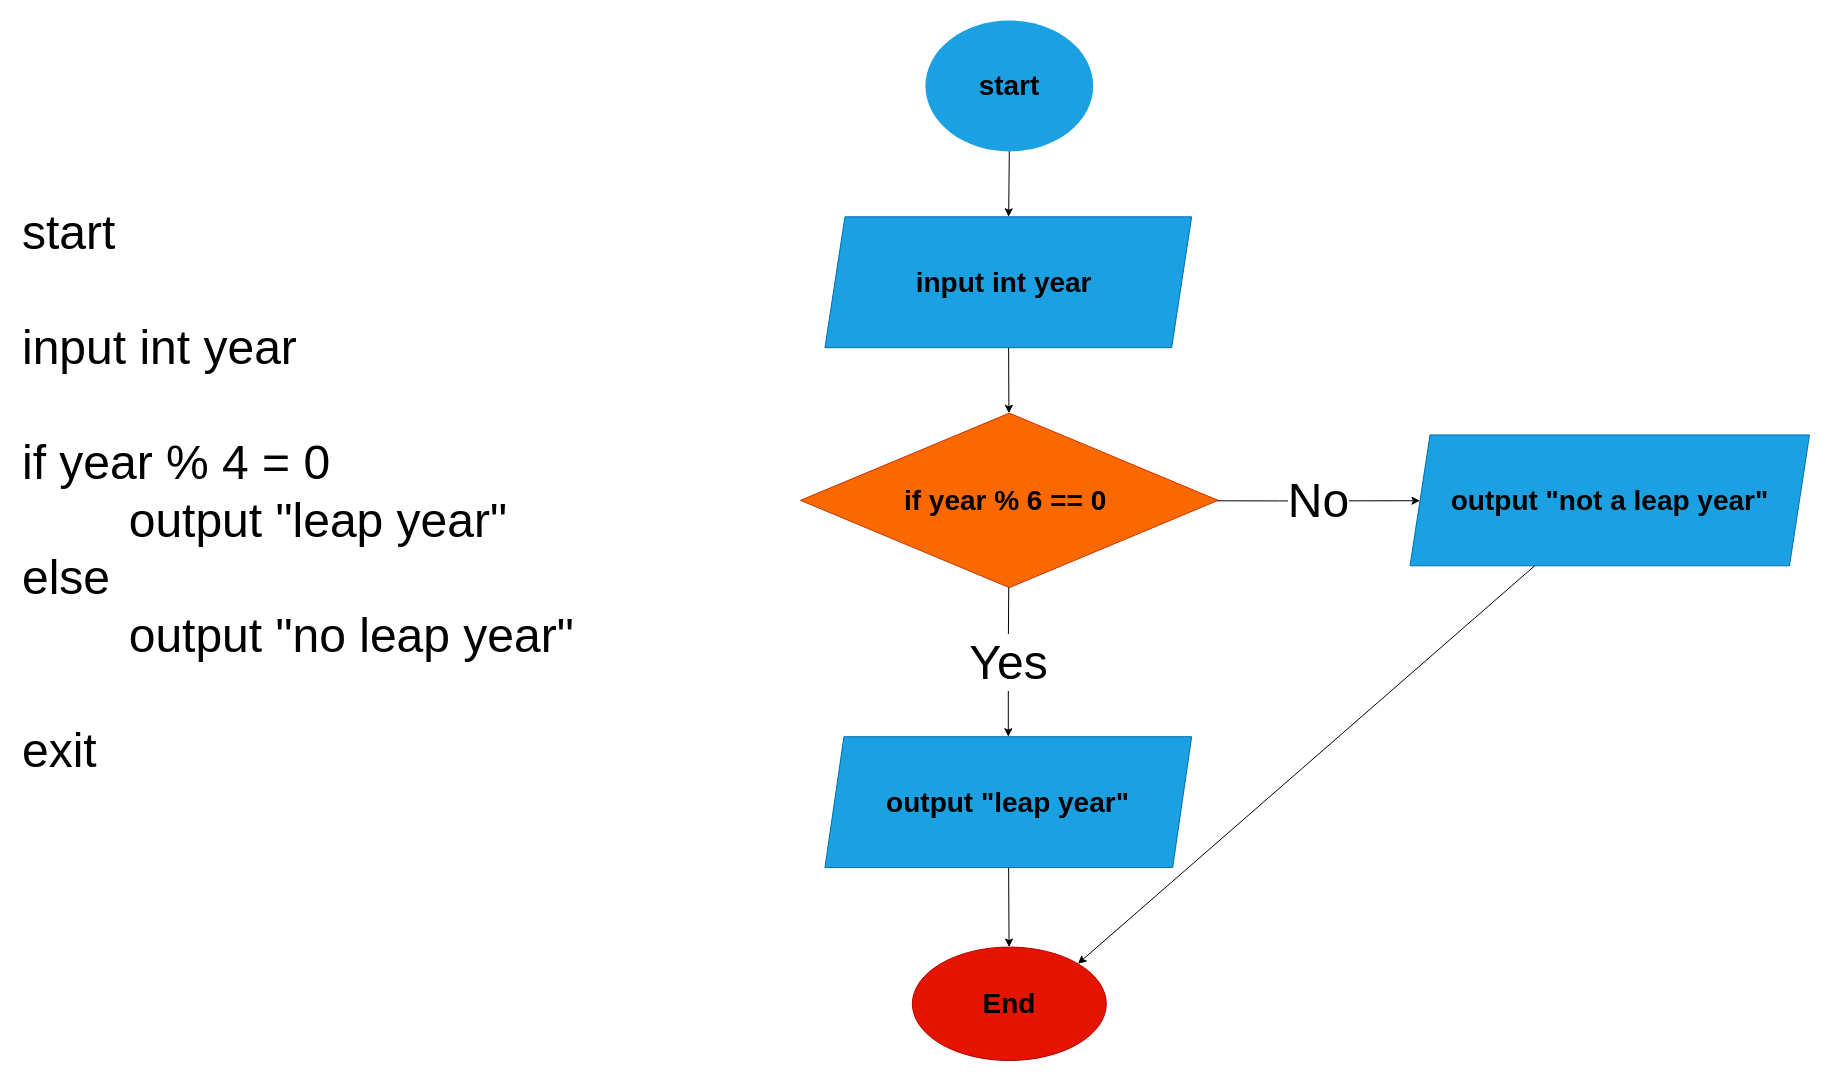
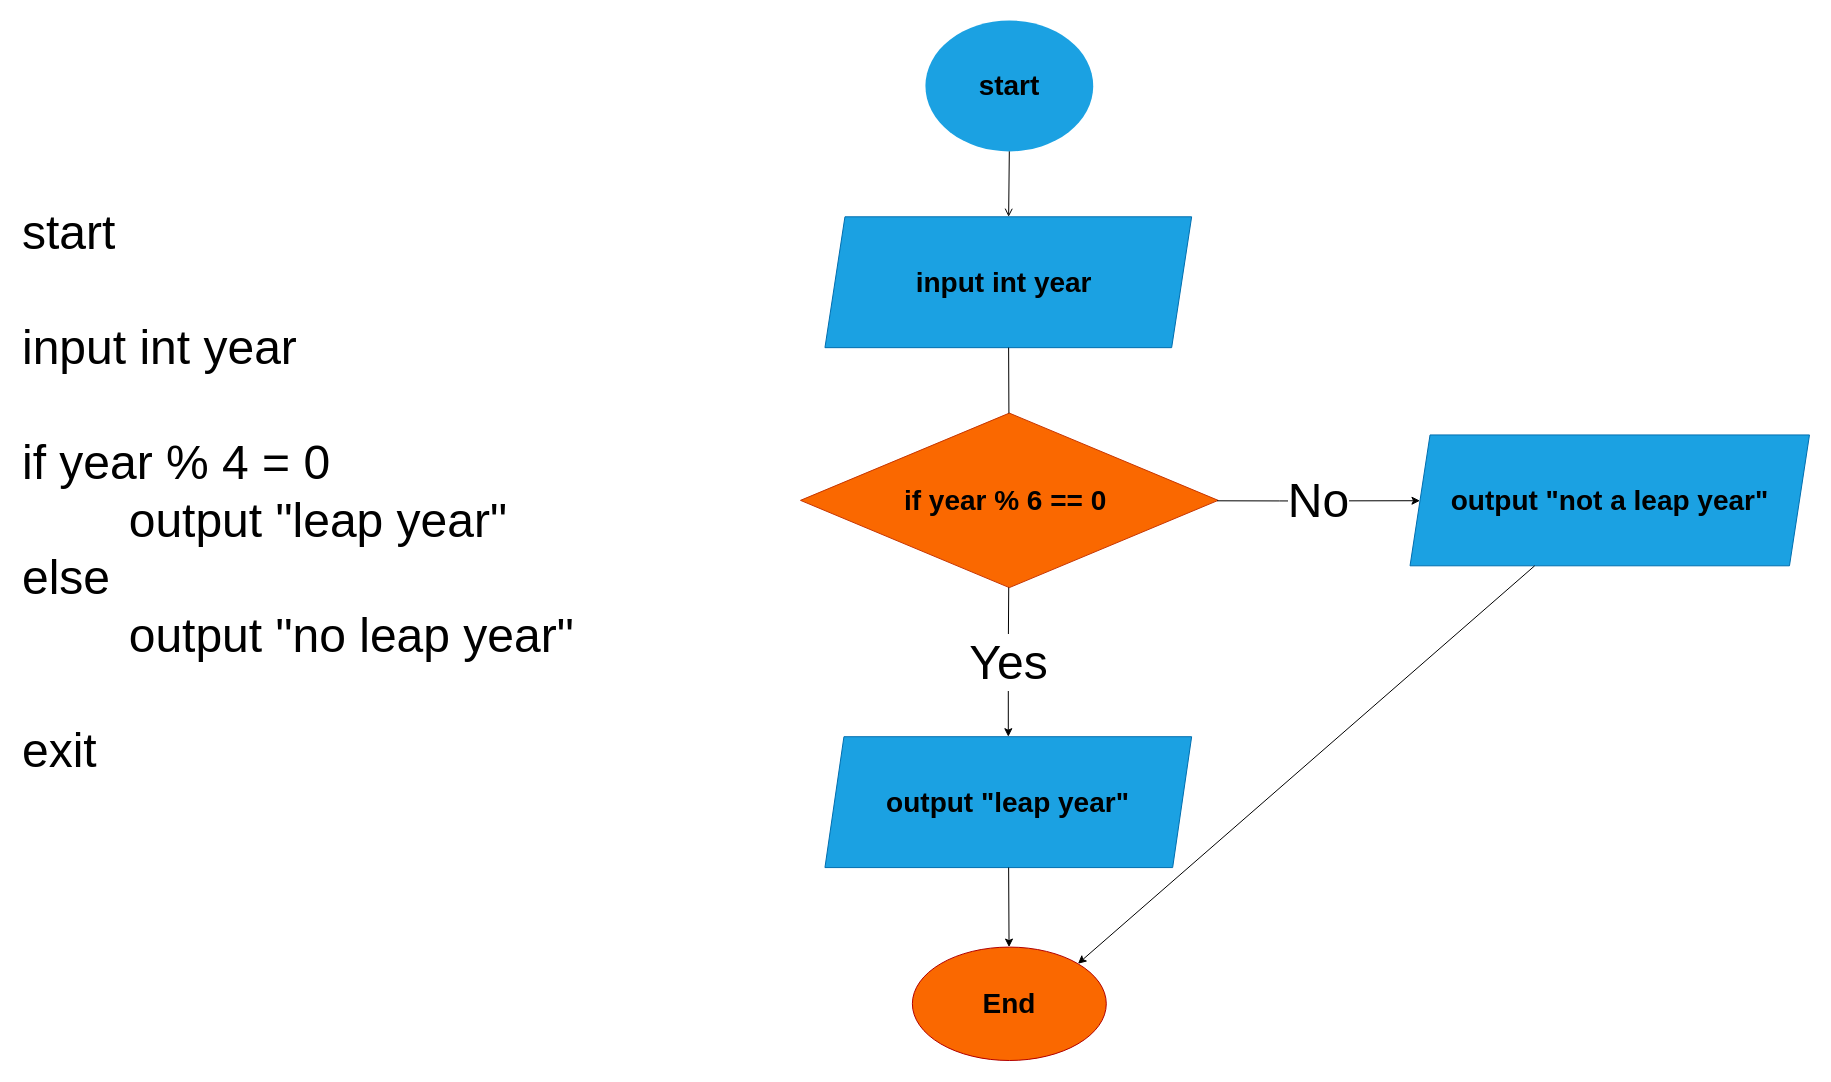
edge "start" -> "input int year": arrowhead classic -> open
edge "input int year" -> "if year % 6 == 0": arrowhead classic -> none
node "End": fillcolor #e51400 -> #fa6800
